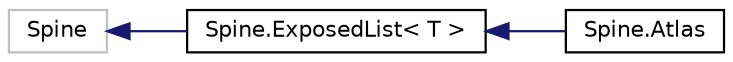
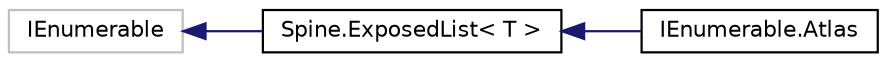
node "Spine": label "Spine" -> "IEnumerable"
node "Spine.Atlas": label "Spine.Atlas" -> "IEnumerable.Atlas"
